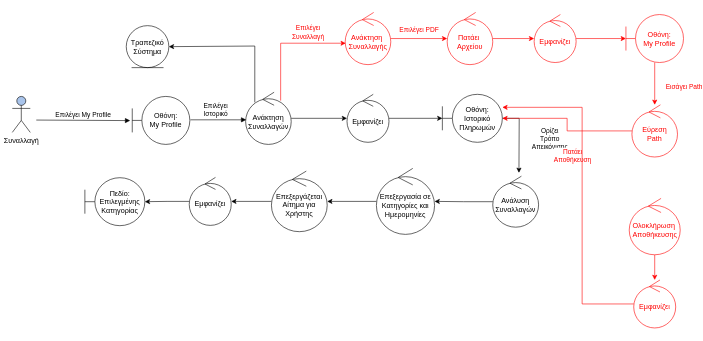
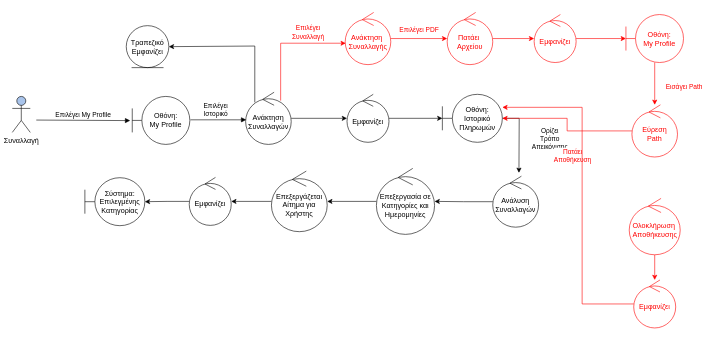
node "Τραπεζικό Σύστημα": label "Τραπεζικό Σύστημα" -> "Τραπεζικό Εμφανίζει"
node "Πεδίο: Επιλεγμένης Κατηγορίας": label "Πεδίο: Επιλεγμένης Κατηγορίας" -> "Σύστημα: Επιλεγμένης Κατηγορίας"
